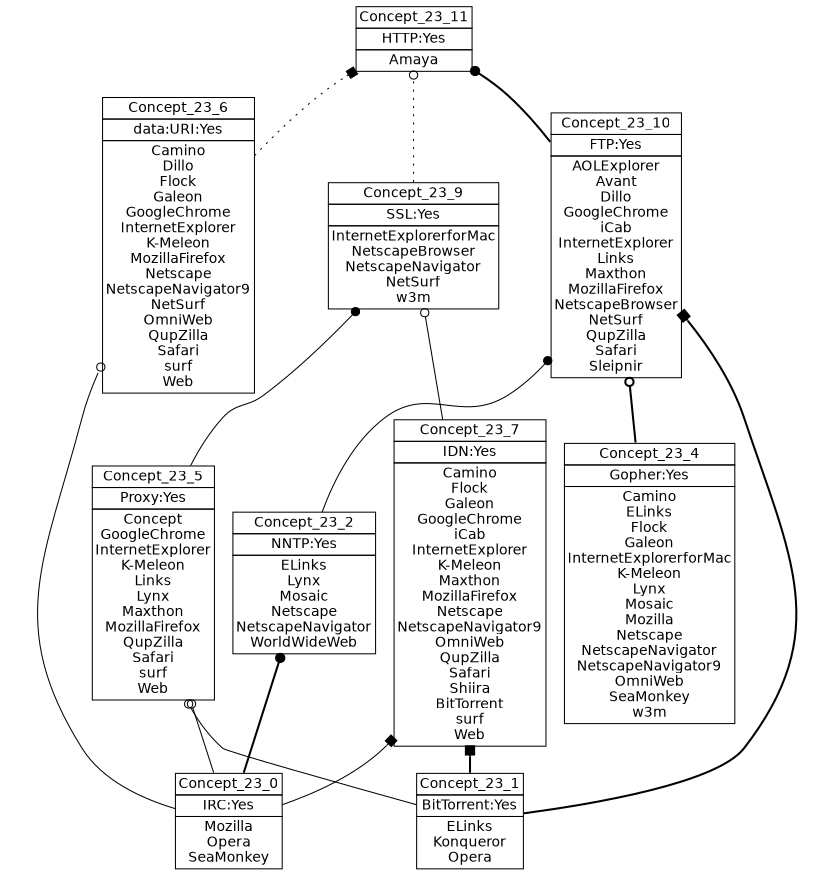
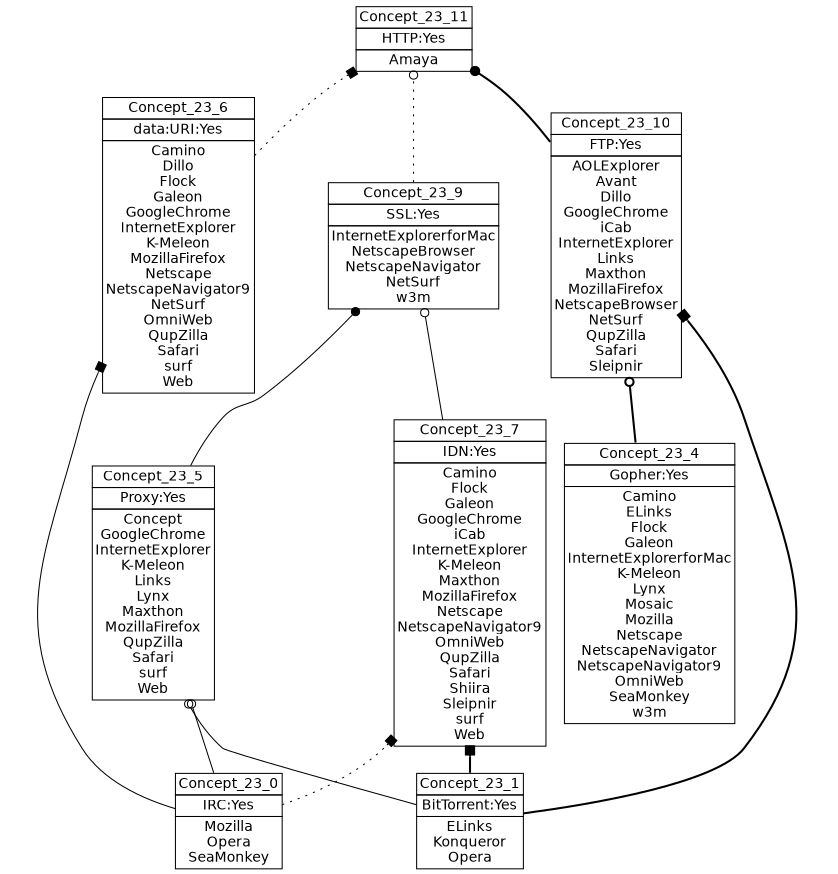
node "Concept_23_2": removed
edge "Concept_23_0" -> "Concept_23_6": arrowhead odot -> box
node "Concept_23_7": text "BitTorrent" -> "Sleipnir"
edge "Concept_23_0" -> "Concept_23_7": style solid -> dotted
